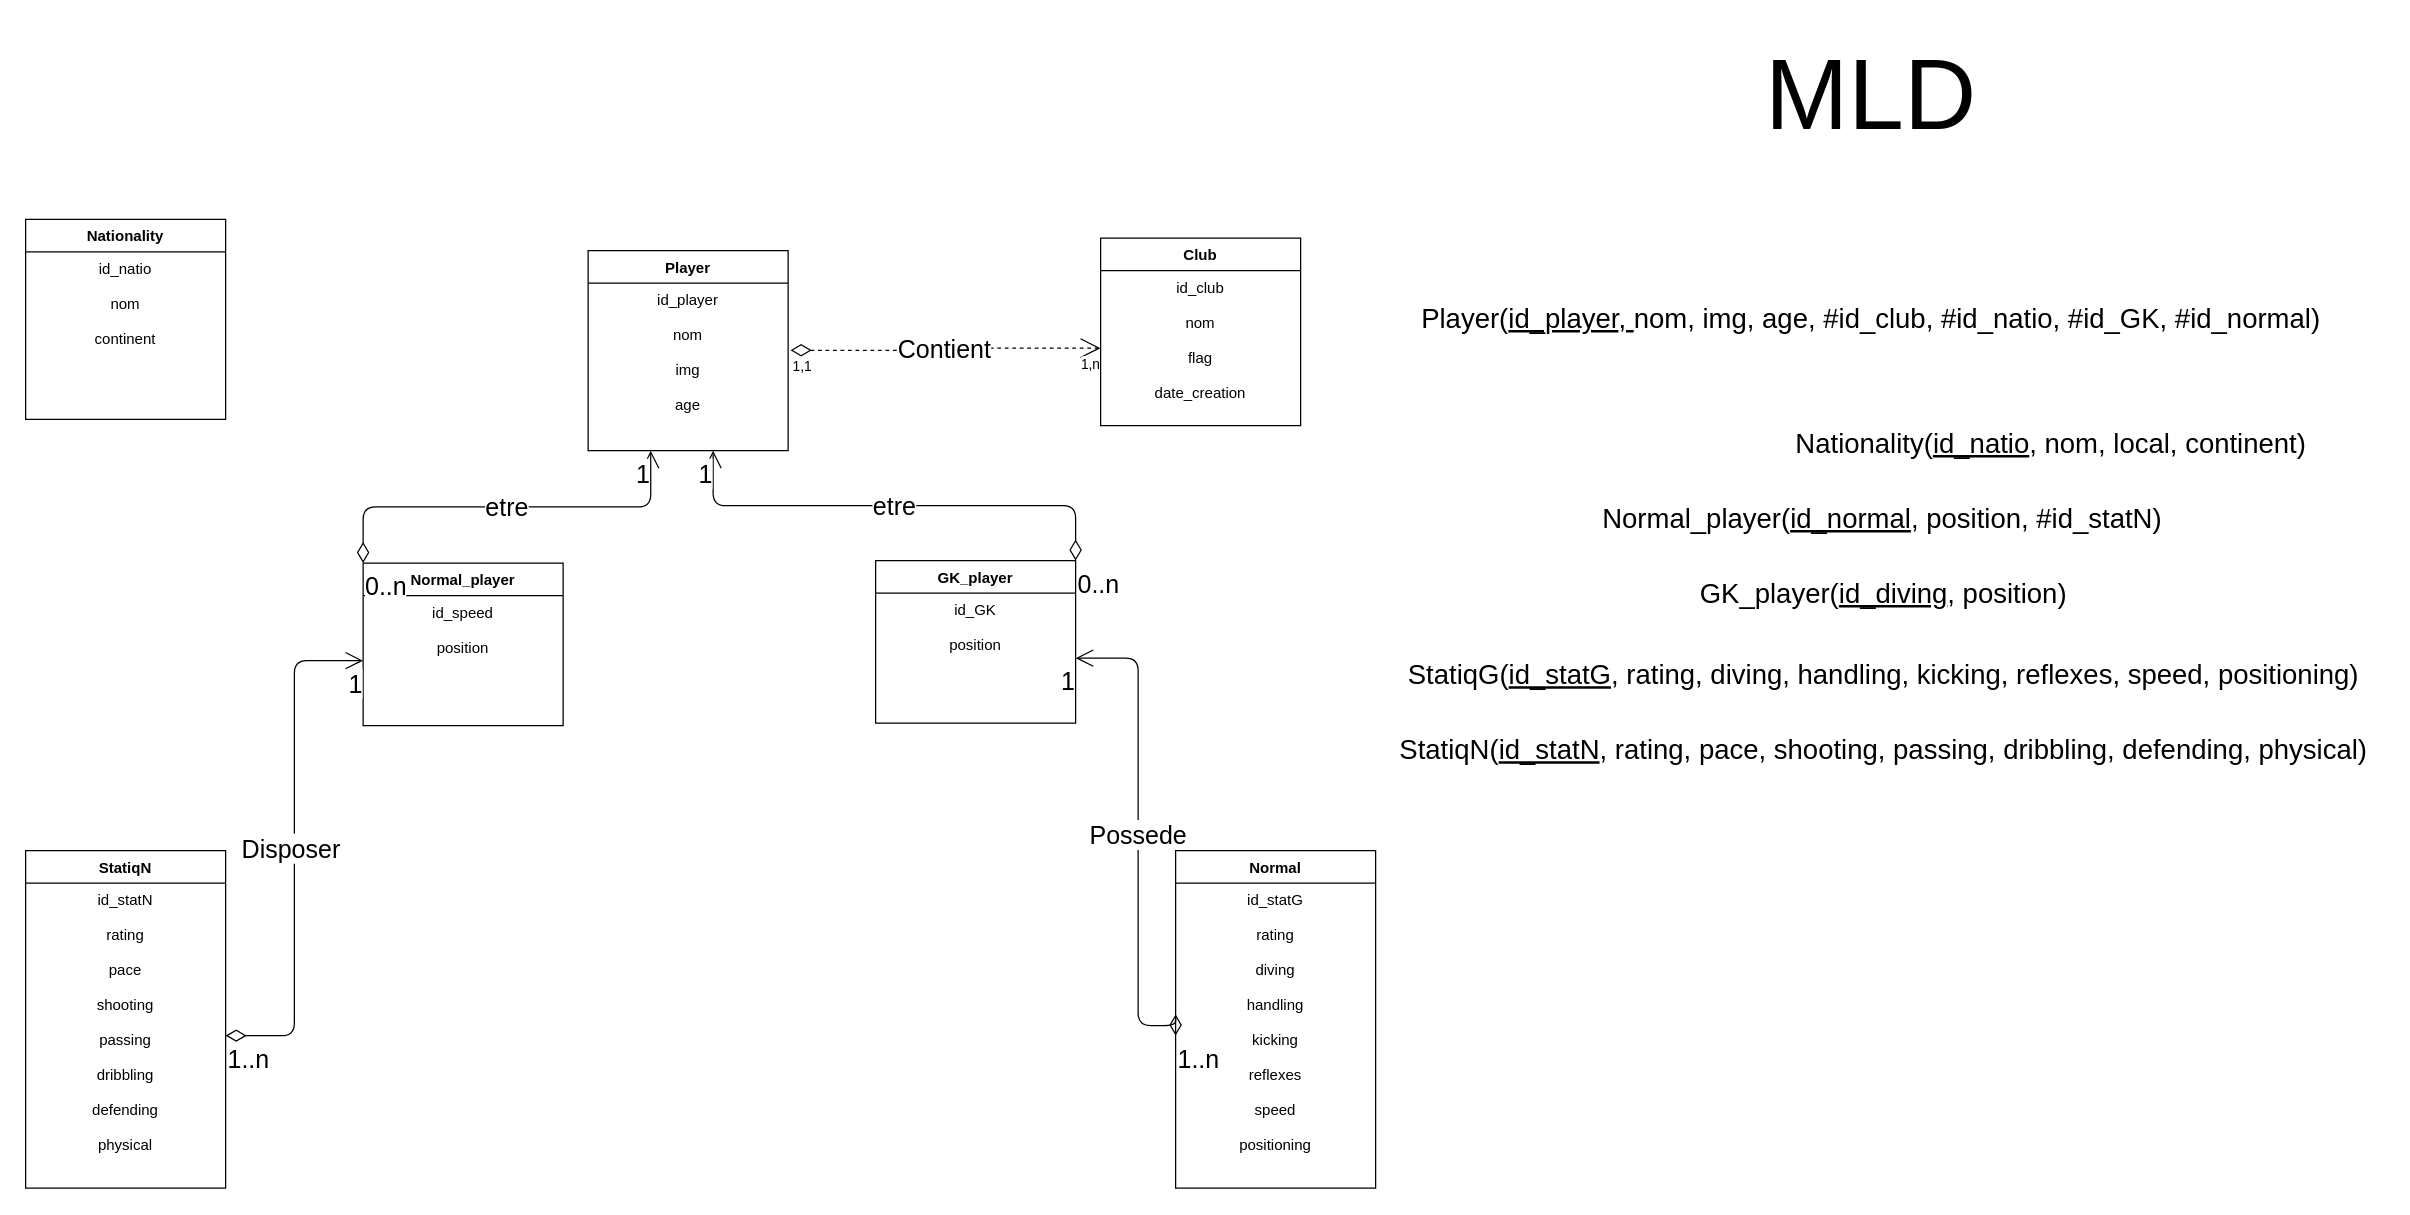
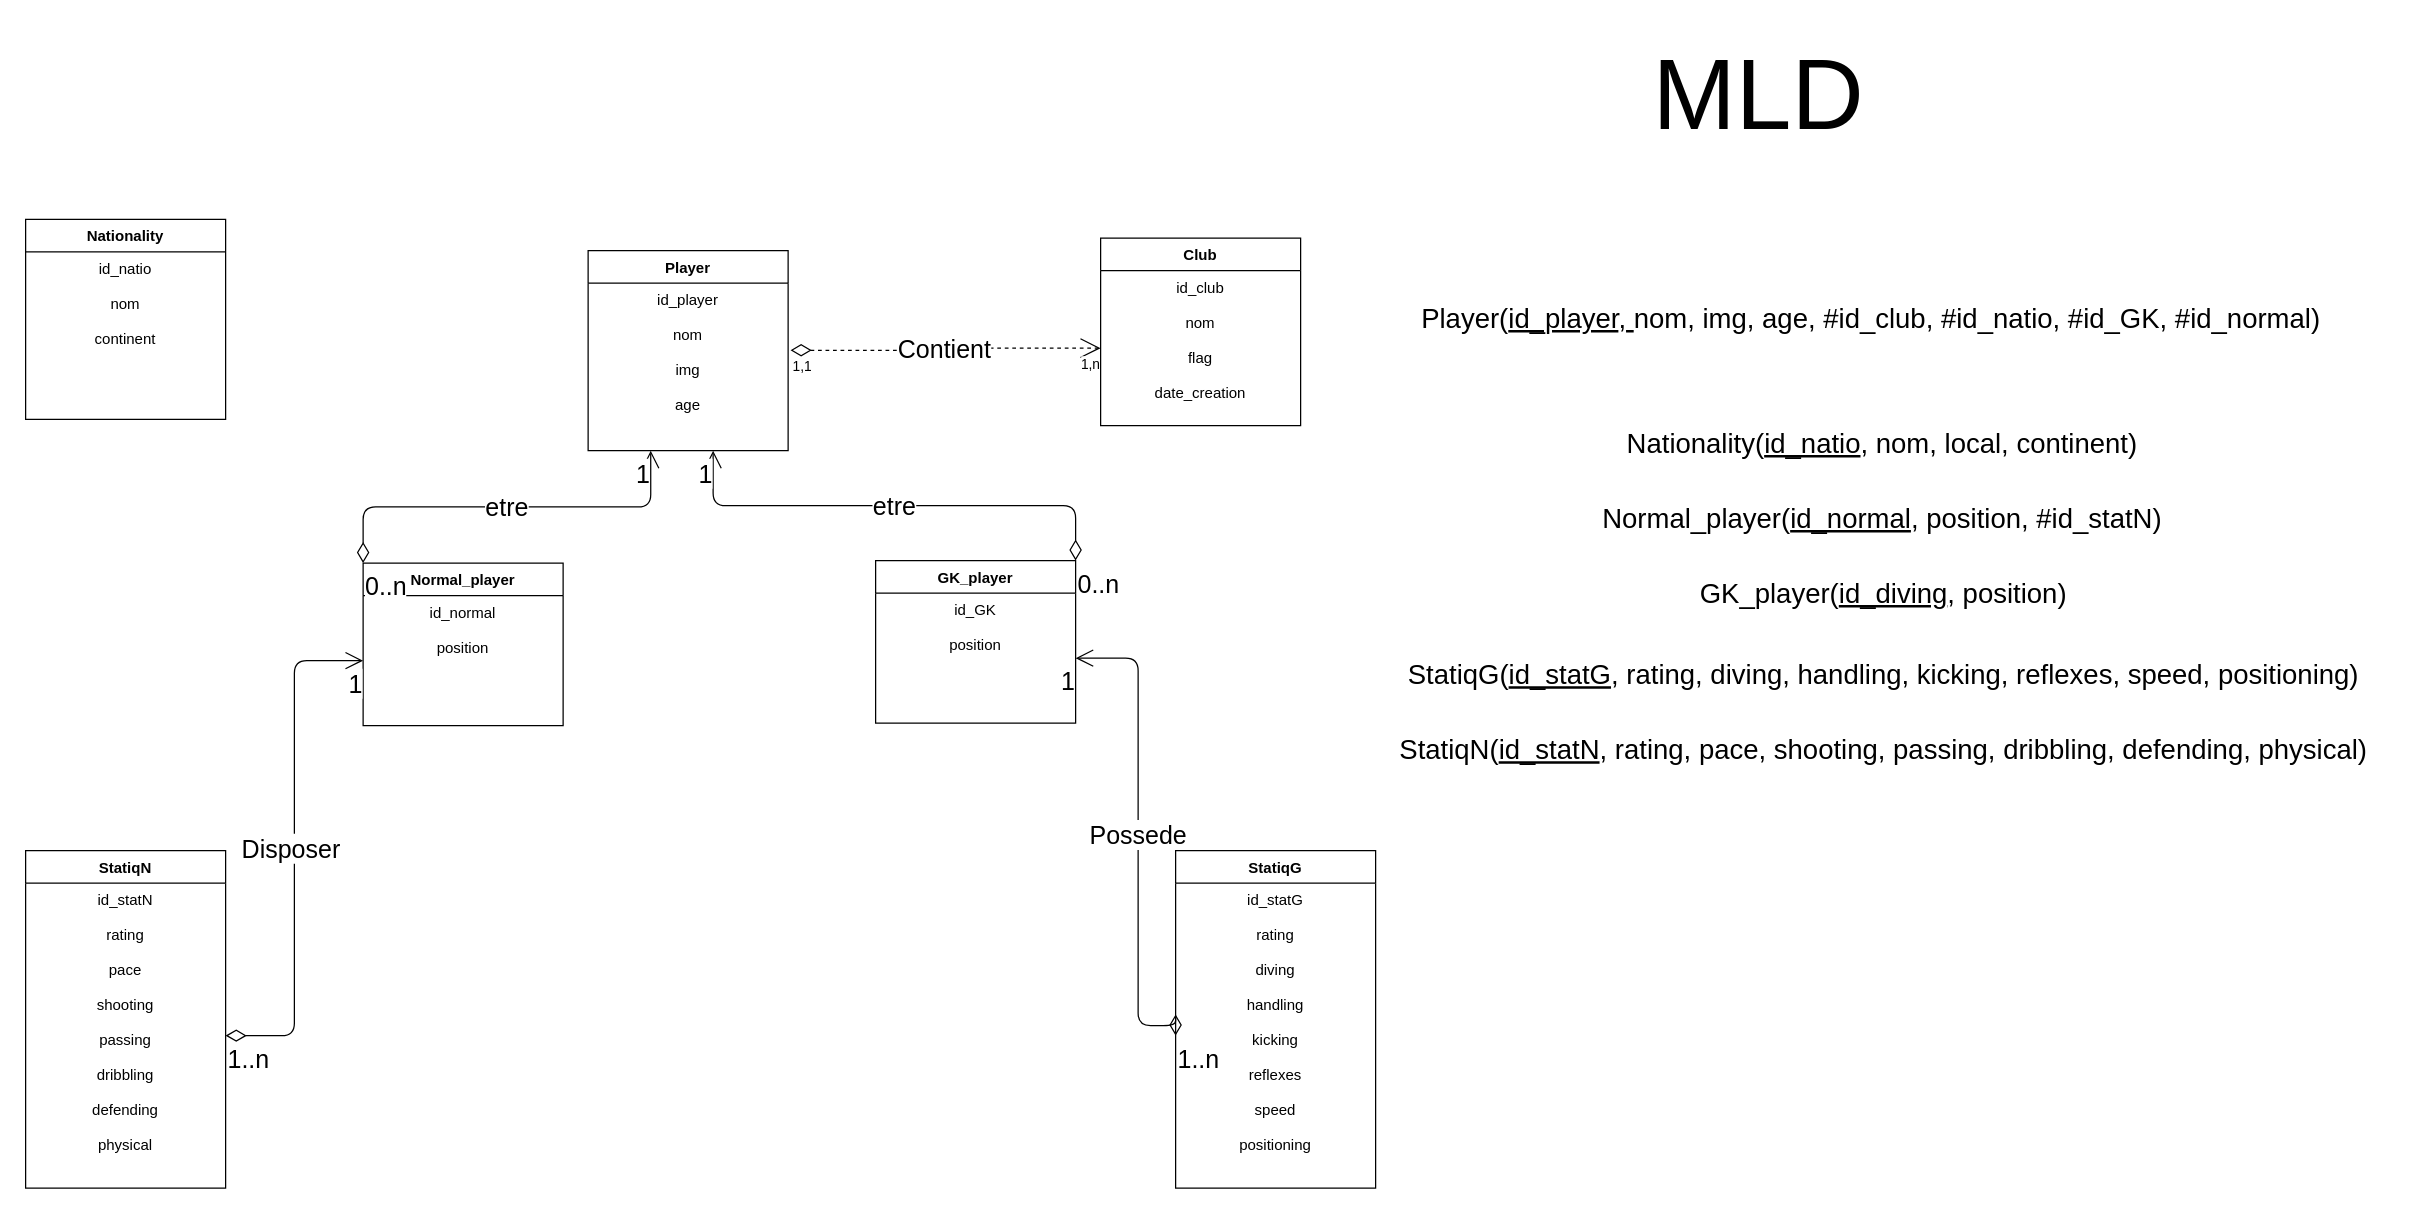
node "MLD": moved (1871, 94) -> (1758, 94)
node "Nationality(id_natio, nom, local, continent)": moved (2051, 444) -> (1882, 444)
node "id_speed position": label "id_speed position" -> "id_normal position"
node "Normal": label "Normal" -> "StatiqG"
